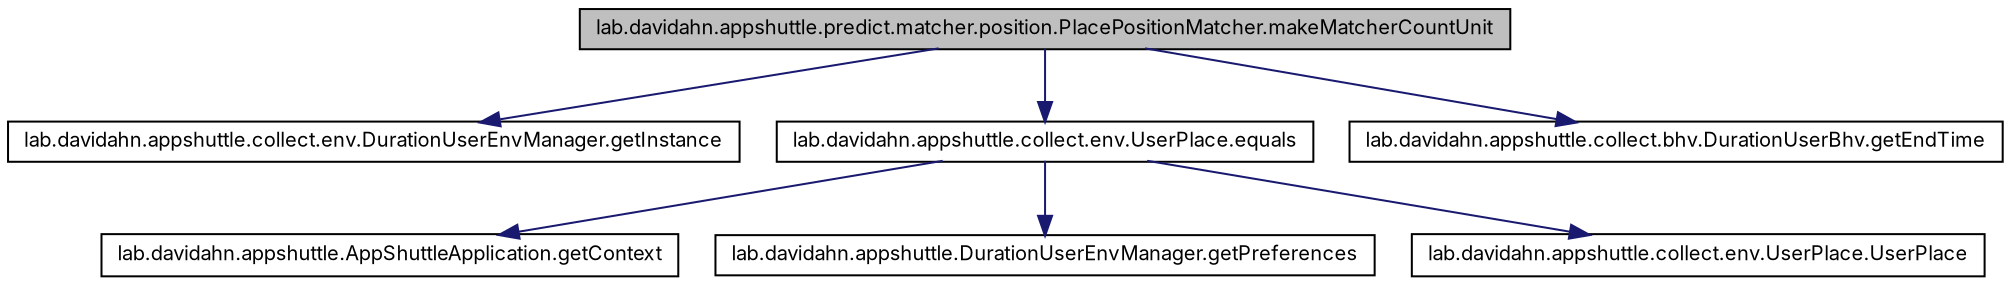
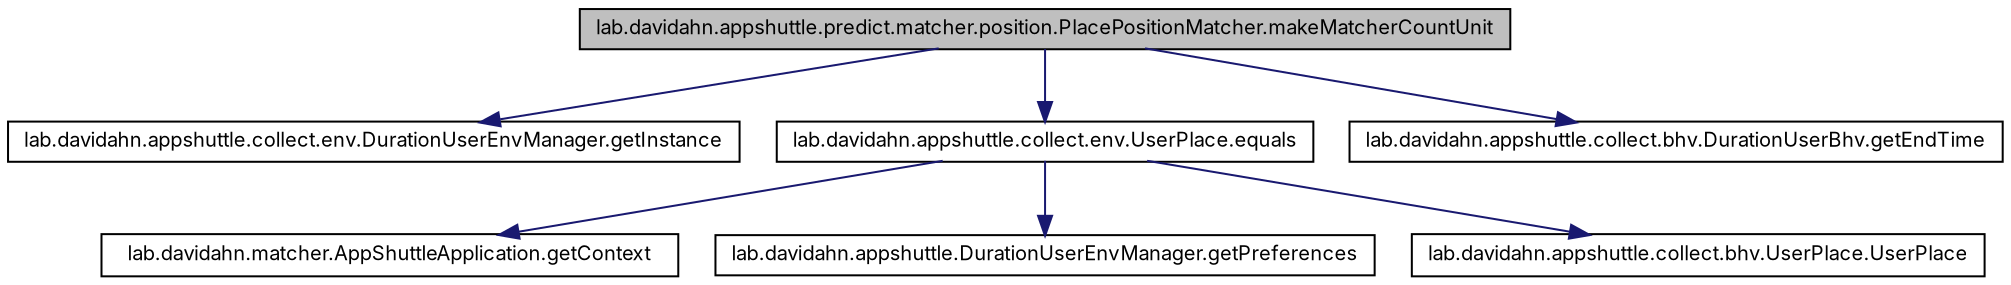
node "lab.davidahn.appshuttle.AppShuttleApplication.getContext": label "lab.davidahn.appshuttle.AppShuttleApplication.getContext" -> "lab.davidahn.matcher.AppShuttleApplication.getContext"
node "lab.davidahn.appshuttle.collect.env.UserPlace.UserPlace": label "lab.davidahn.appshuttle.collect.env.UserPlace.UserPlace" -> "lab.davidahn.appshuttle.collect.bhv.UserPlace.UserPlace"
